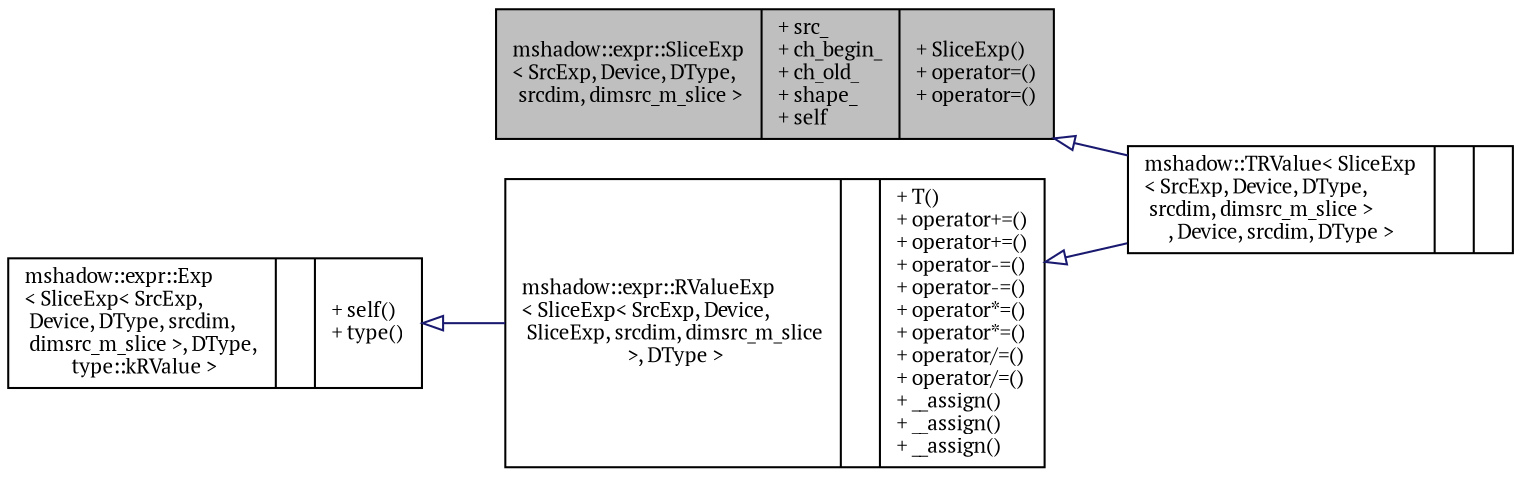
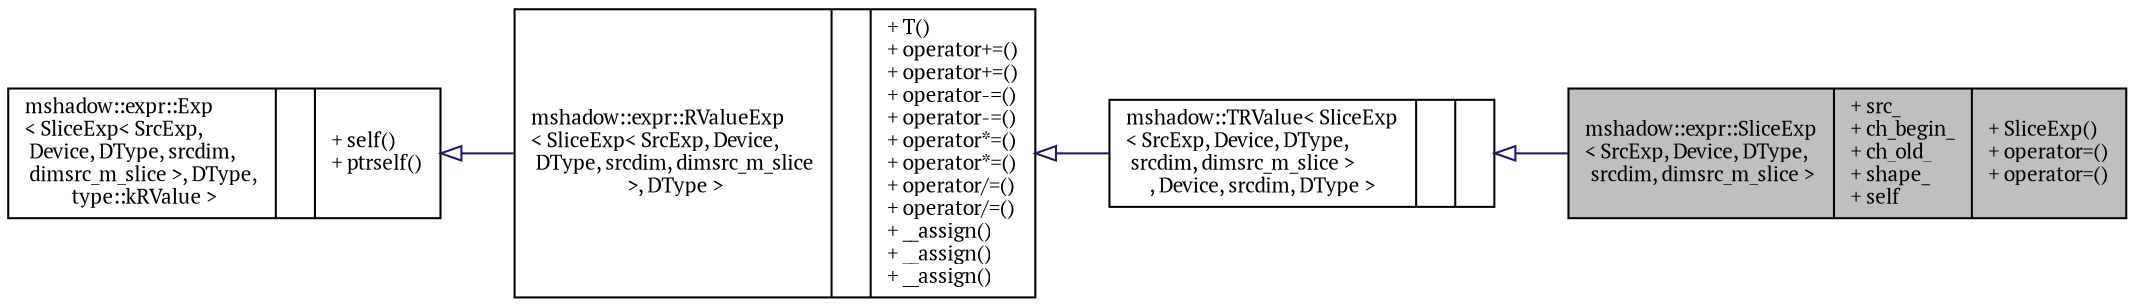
edge "mshadow::TRValue< SliceExp" -> "mshadow::expr::SliceExp": reversed
node "mshadow::expr::Exp": text "+ type()" -> "+ ptrself()"
node "mshadow::expr::RValueExp": text "SliceExp, srcdim, dimsrc_m_slice" -> "DType, srcdim, dimsrc_m_slice"
